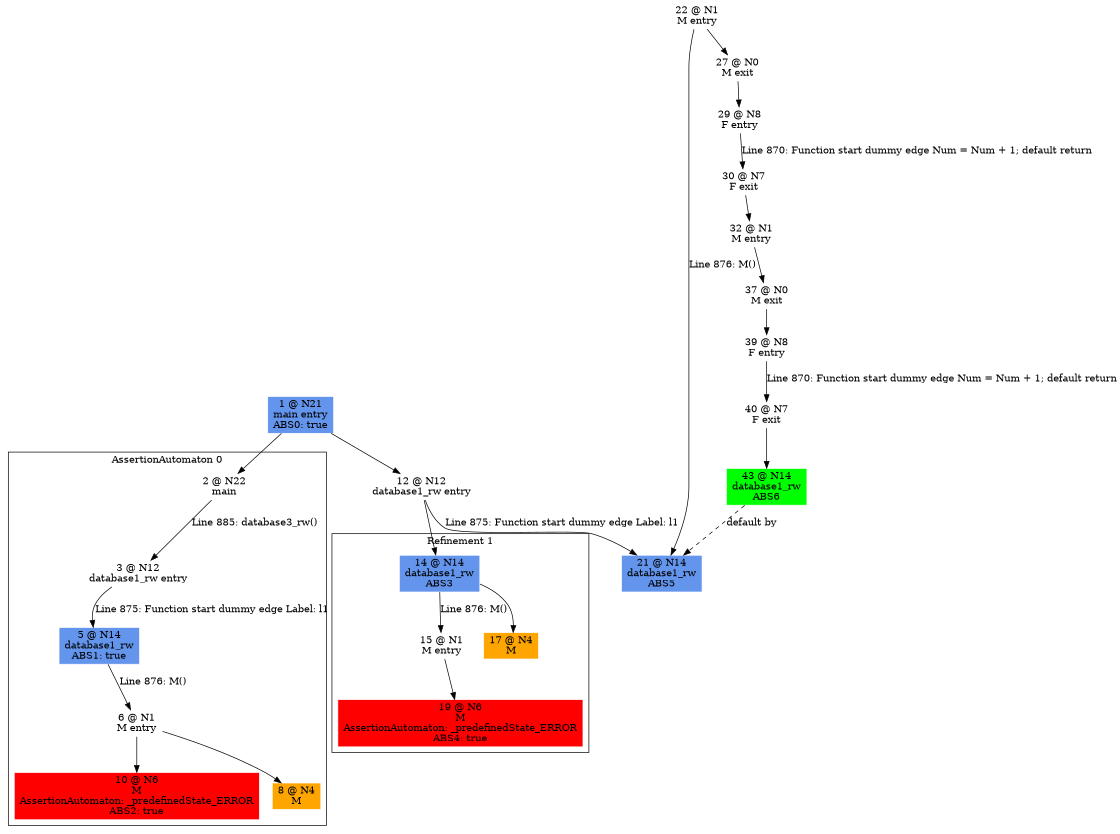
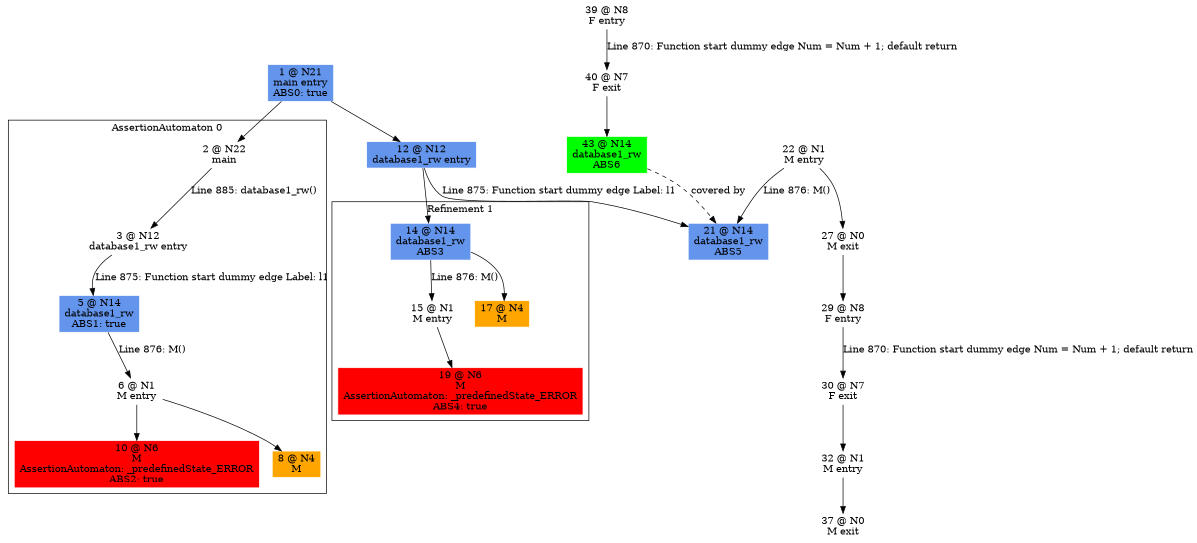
edge "37 @ N0 M exit" -> "39 @ N8 F entry": removed
node "12 @ N12 database1_rw entry": fillcolor white -> cornflowerblue
edge "2 @ N22 main" -> "3 @ N12 database1_rw entry": label "Line 885: database3_rw()" -> "Line 885: database1_rw()"
edge "43 @ N14 database1_rw ABS6" -> "21 @ N14 database1_rw ABS5": label "default by" -> "covered by"
